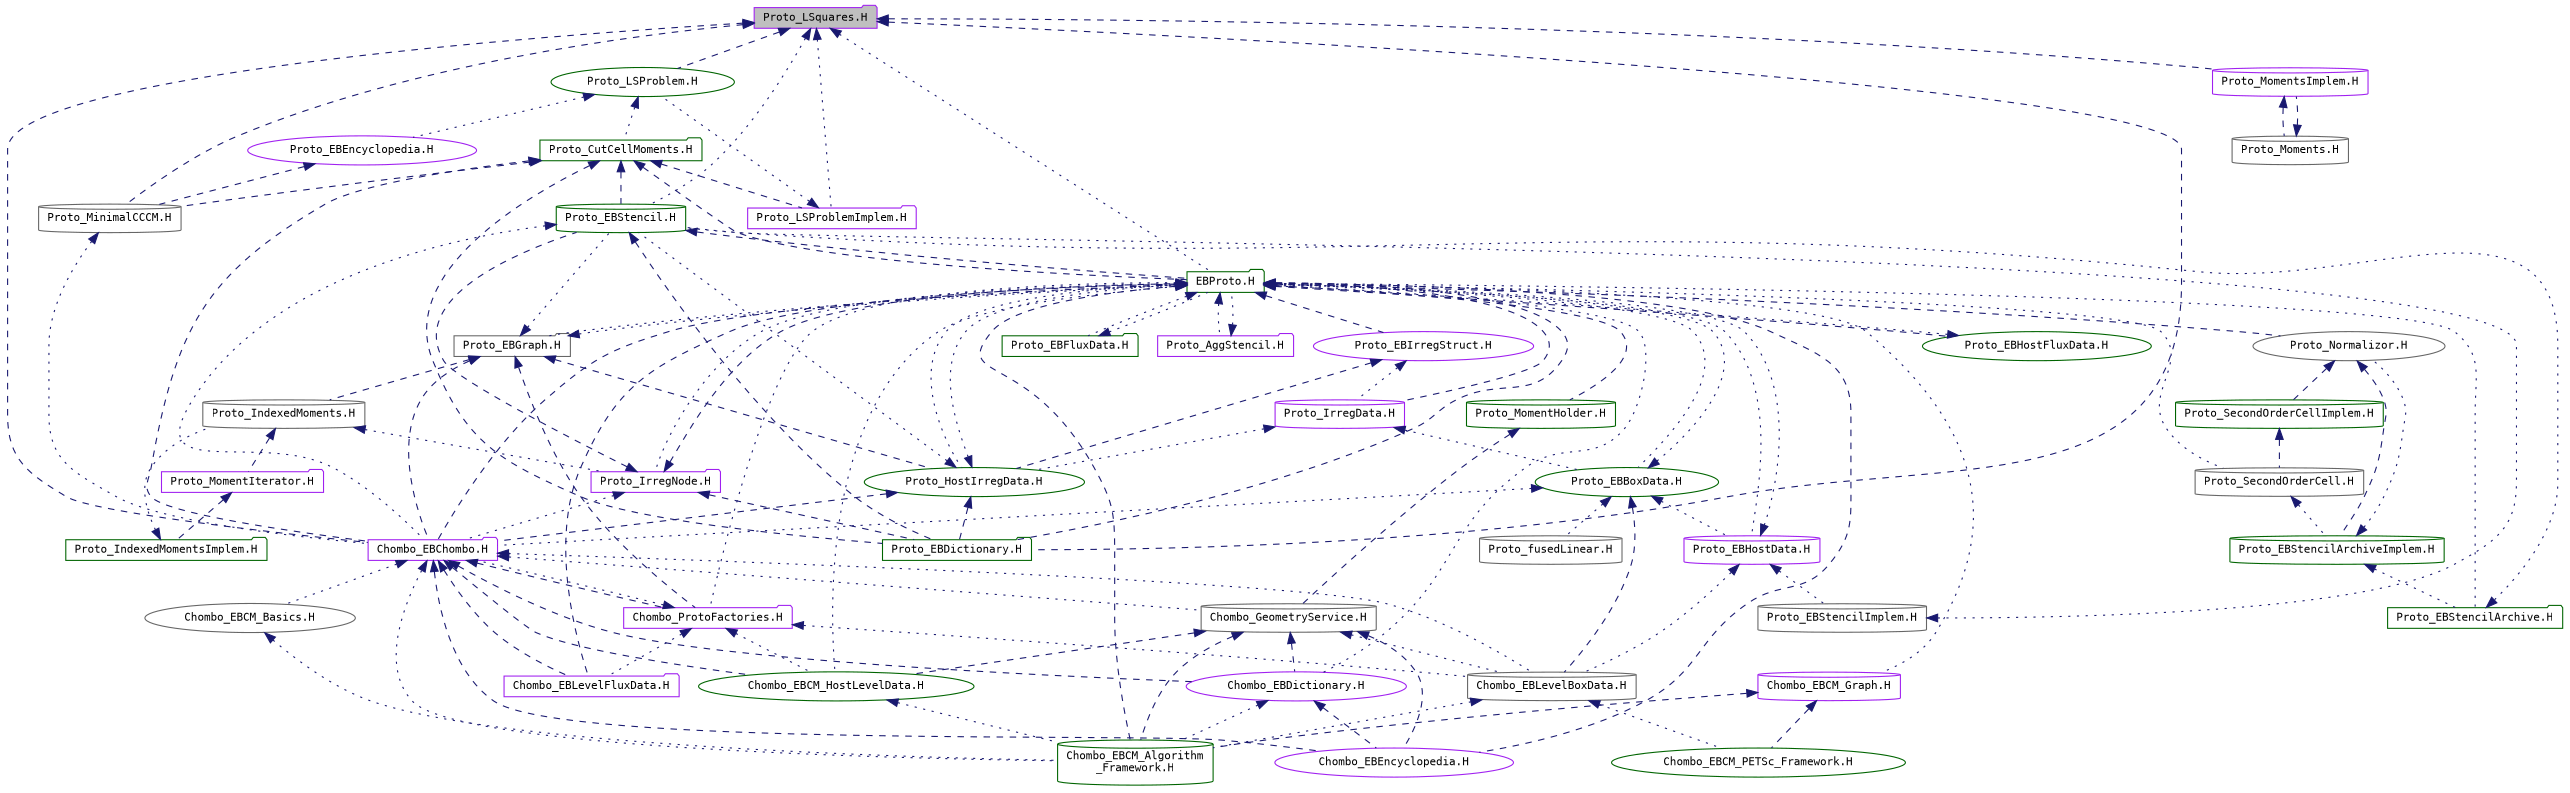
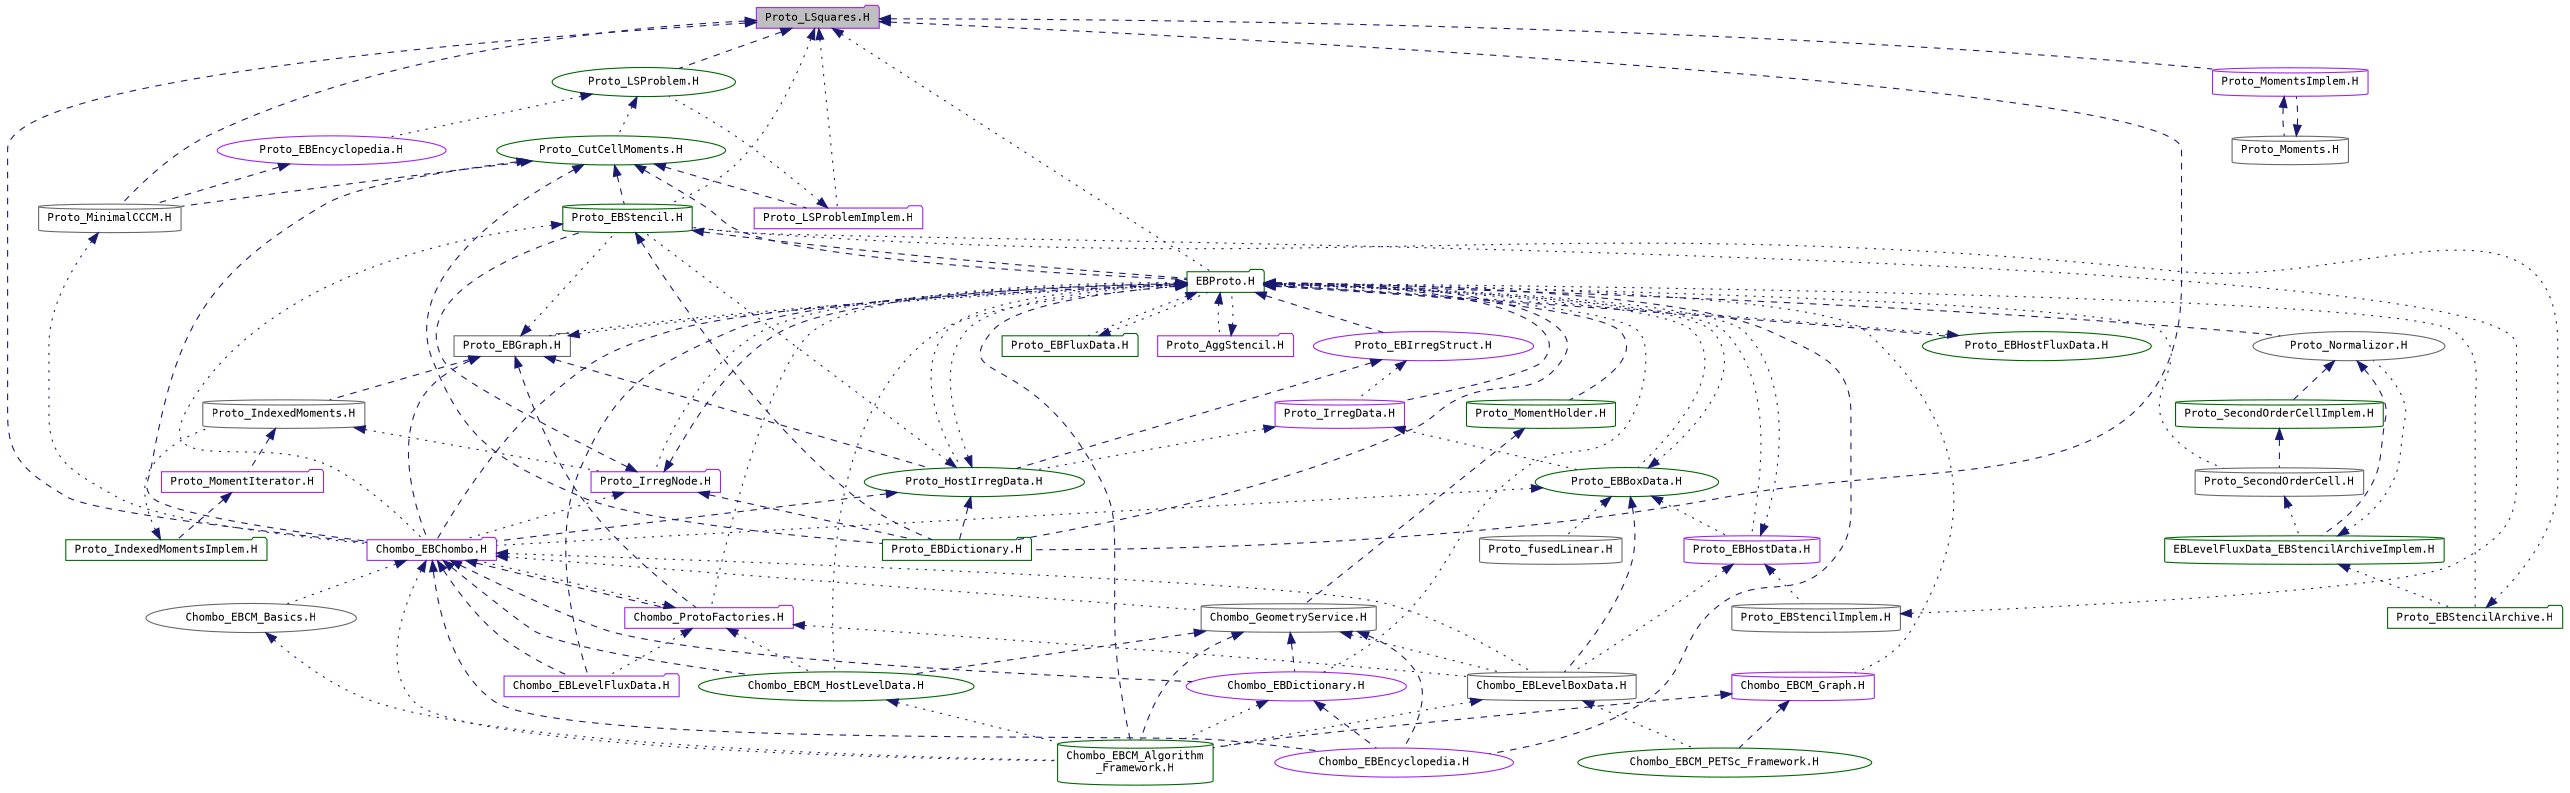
node "Proto_CutCellMoments.H": shape folder -> ellipse
node "Proto_EBStencilArchiveImplem.H": label "Proto_EBStencilArchiveImplem.H" -> "EBLevelFluxData_EBStencilArchiveImplem.H"
